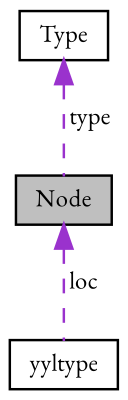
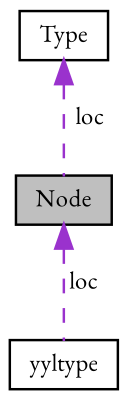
edge "Node" -> "Type": label " type" -> " loc"
